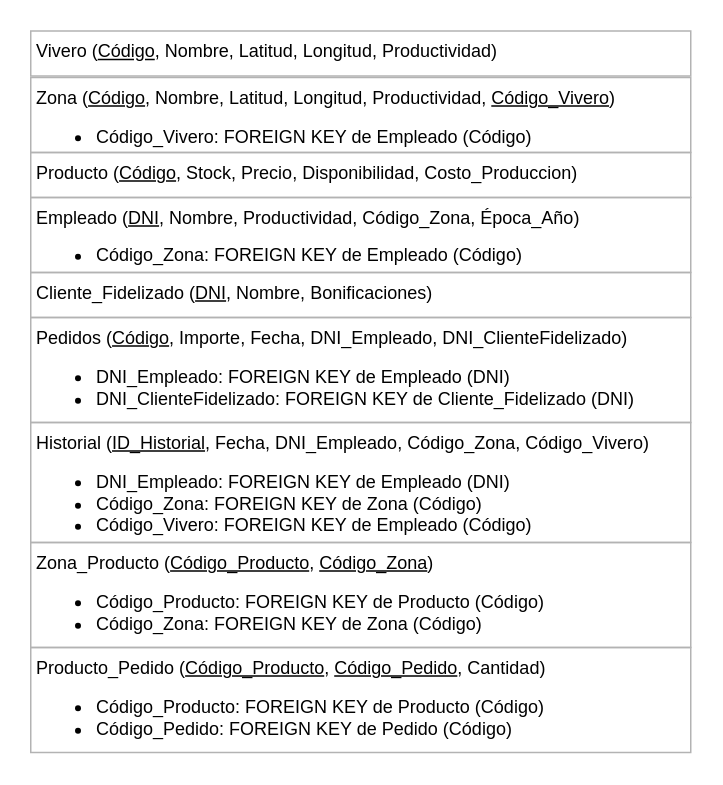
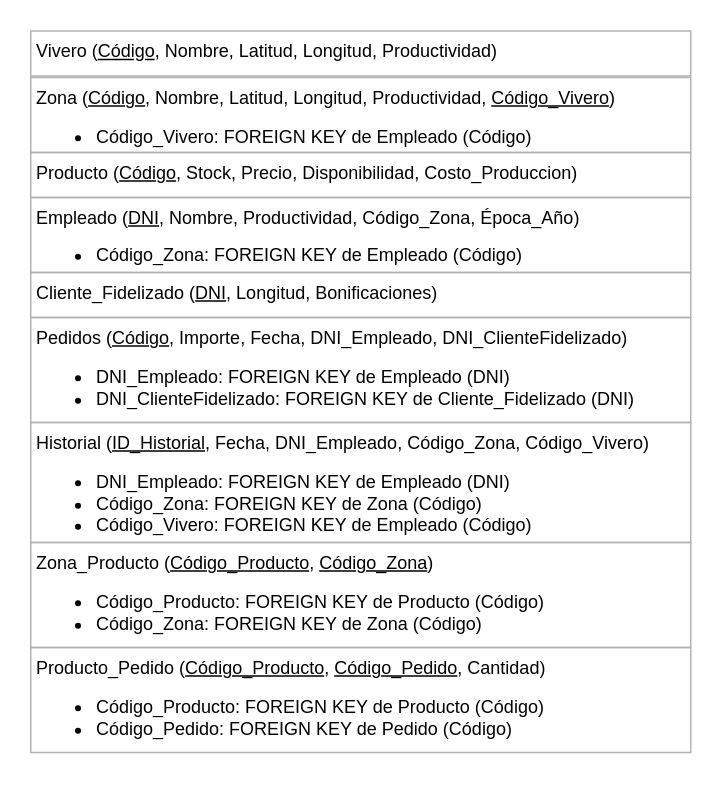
node "Cliente_Fidelizado (DNI, Nombre, Bonificaciones)": label "Cliente_Fidelizado (DNI, Nombre, Bonificaciones)" -> "Cliente_Fidelizado (DNI, Longitud, Bonificaciones)"
